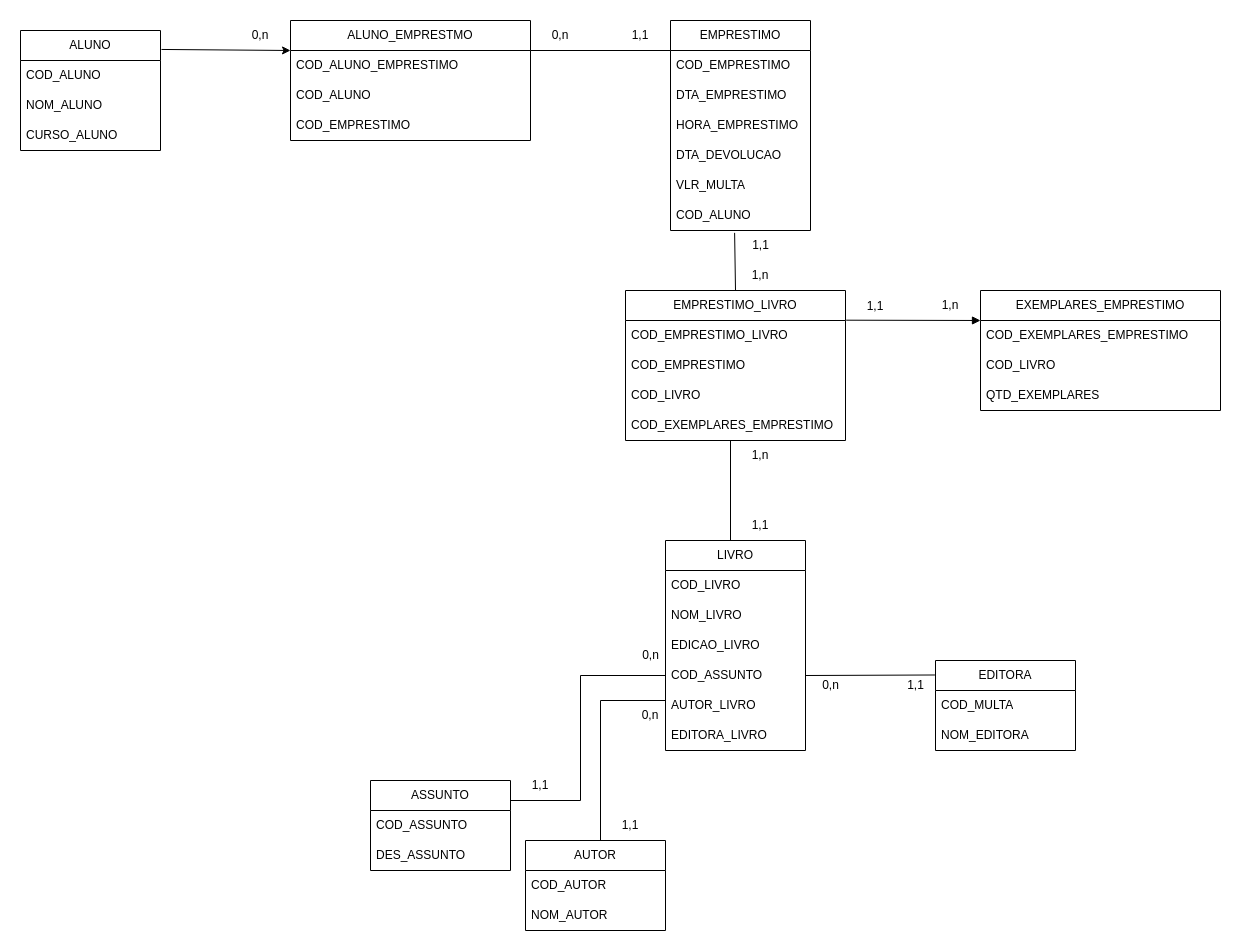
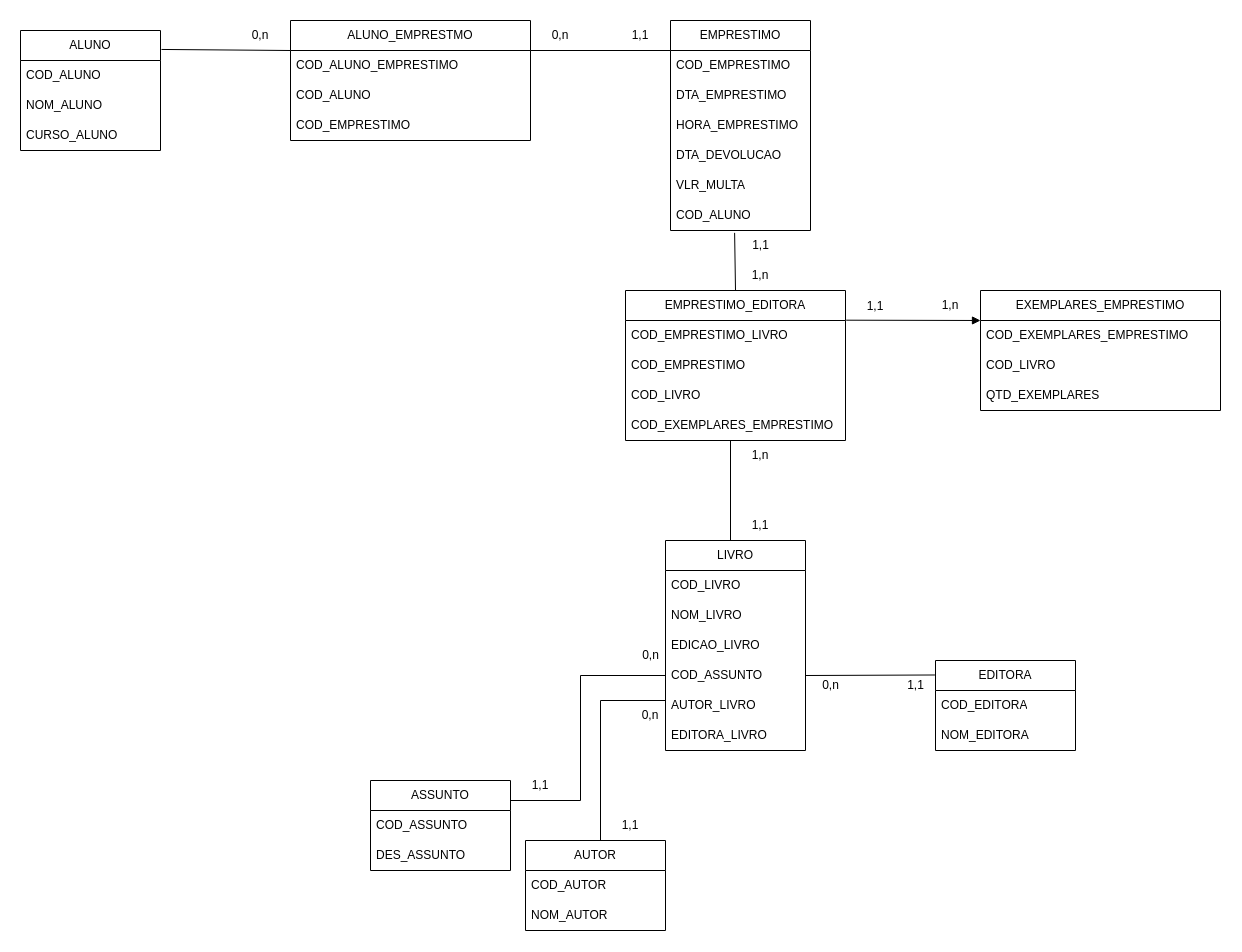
edge "ALUNO" -> "ALUNO_EMPRESTMO": arrowhead classic -> none
node "EMPRESTIMO_LIVRO": label "EMPRESTIMO_LIVRO" -> "EMPRESTIMO_EDITORA"
node "COD_MULTA": label "COD_MULTA" -> "COD_EDITORA"
